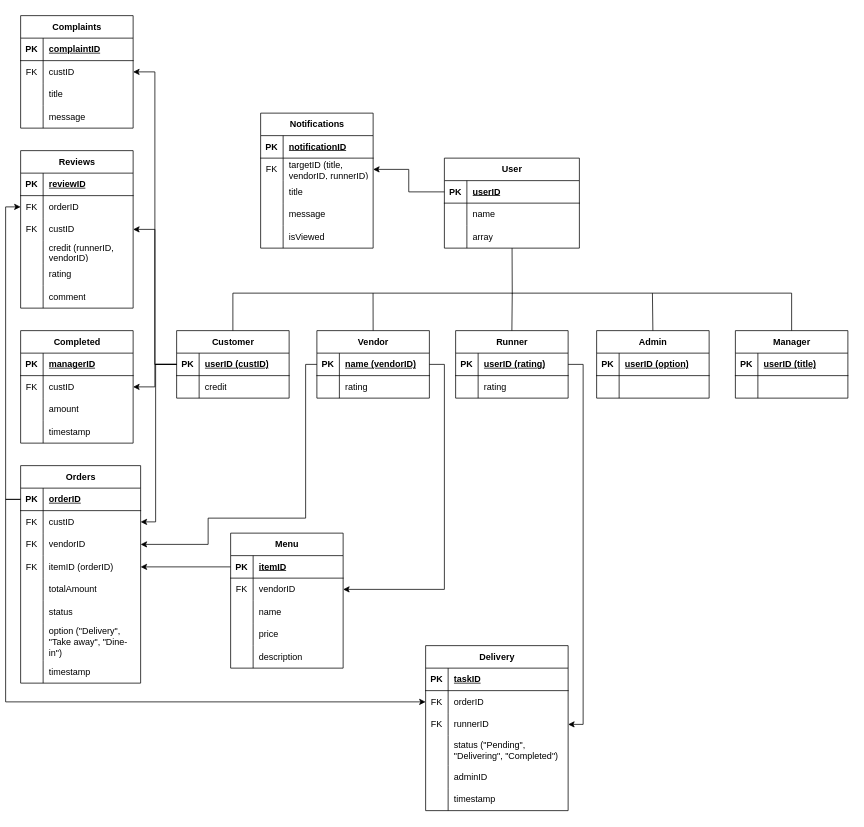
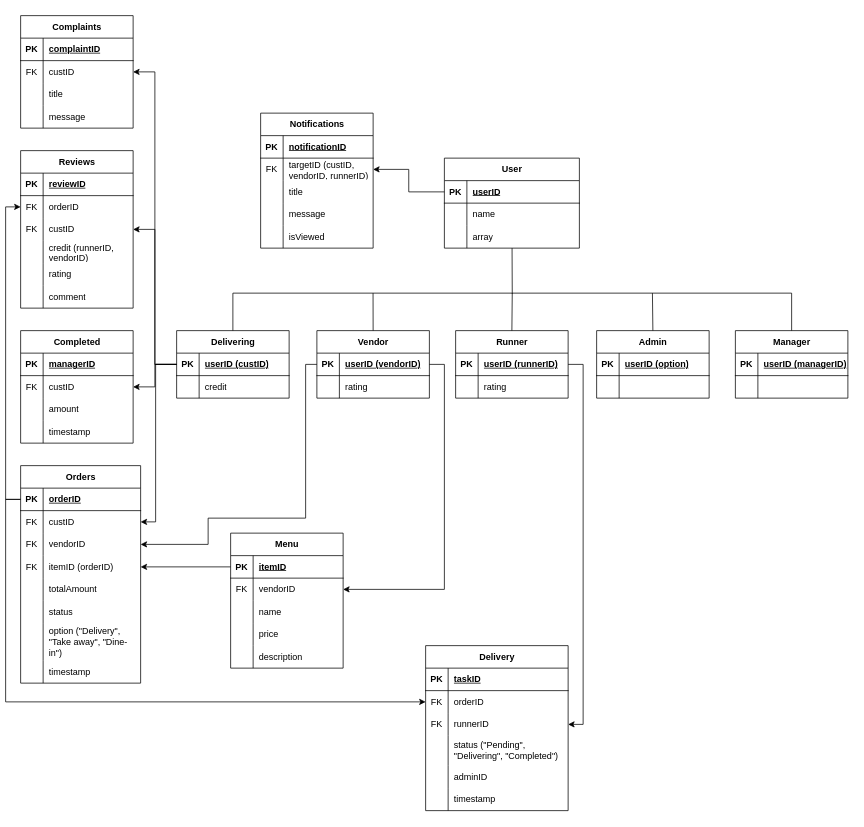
node "targetID (title, vendorID, runnerID)": label "targetID (title, vendorID, runnerID)" -> "targetID (custID, vendorID, runnerID)"
node "Customer": label "Customer" -> "Delivering"
node "name (vendorID)": label "name (vendorID)" -> "userID (vendorID)"
node "userID (rating)": label "userID (rating)" -> "userID (runnerID)"
node "userID (title)": label "userID (title)" -> "userID (managerID)"
